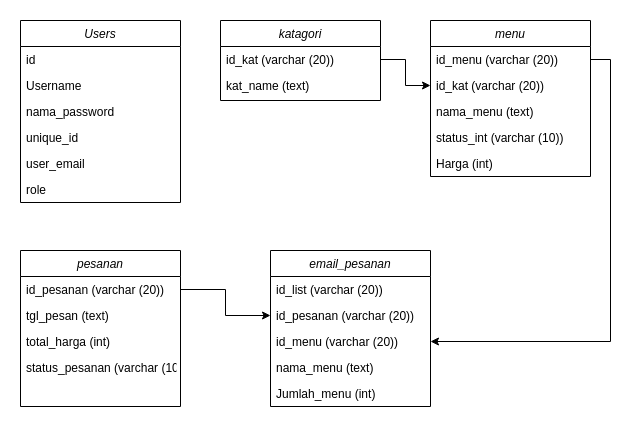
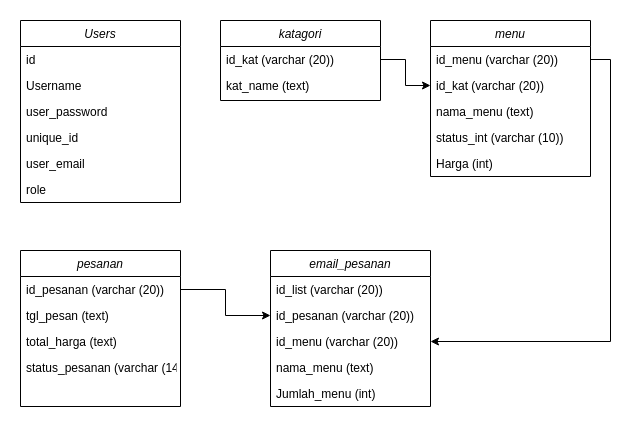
node "nama_password": label "nama_password" -> "user_password"
node "total_harga (int)": label "total_harga (int)" -> "total_harga (text)"
node "status_pesanan (varchar (10))": label "status_pesanan (varchar (10))" -> "status_pesanan (varchar (14))"
